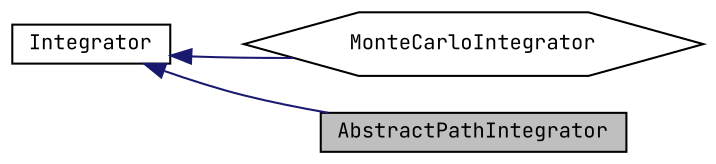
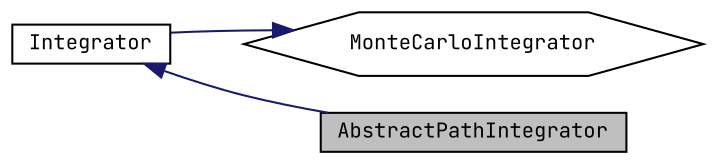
edge "MonteCarloIntegrator" -> "Integrator": reversed
